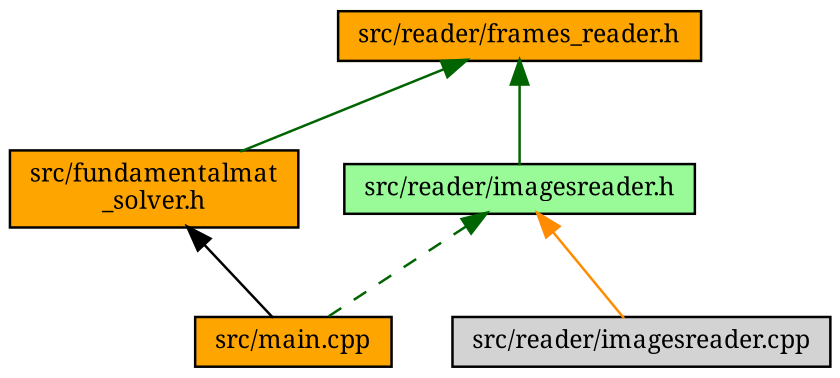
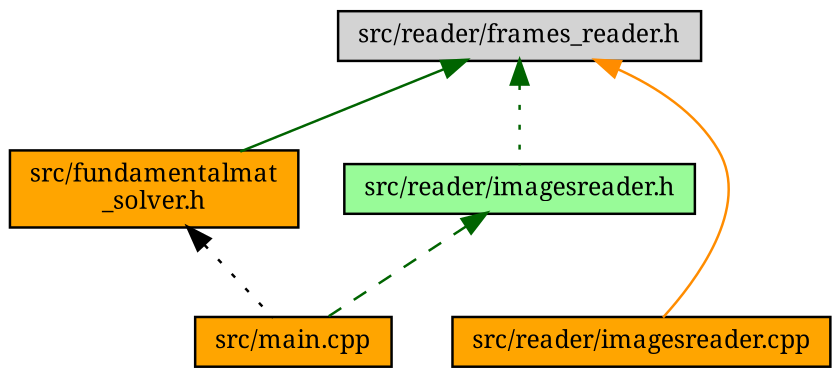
node "src/reader/frames_reader.h": fillcolor orange -> lightgrey
edge "src/reader/imagesreader.h" -> "src/reader/frames_reader.h": style solid -> dotted
edge "src/reader/imagesreader.cpp" -> "src/reader/imagesreader.h": now "src/reader/imagesreader.cpp" -> "src/reader/frames_reader.h"
edge "src/main.cpp" -> "src/fundamentalmat _solver.h": style solid -> dotted
node "src/reader/imagesreader.cpp": fillcolor lightgrey -> orange
